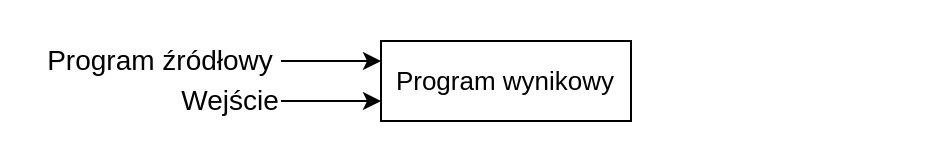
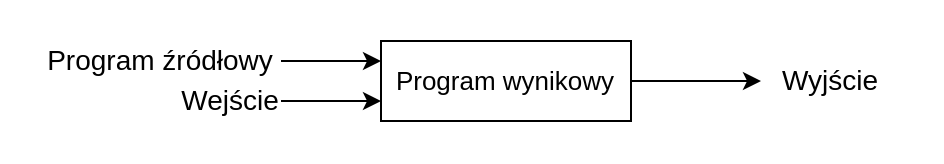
edge "Program wynikowy" -> "Wyjście": added
node "Wyjście": added
